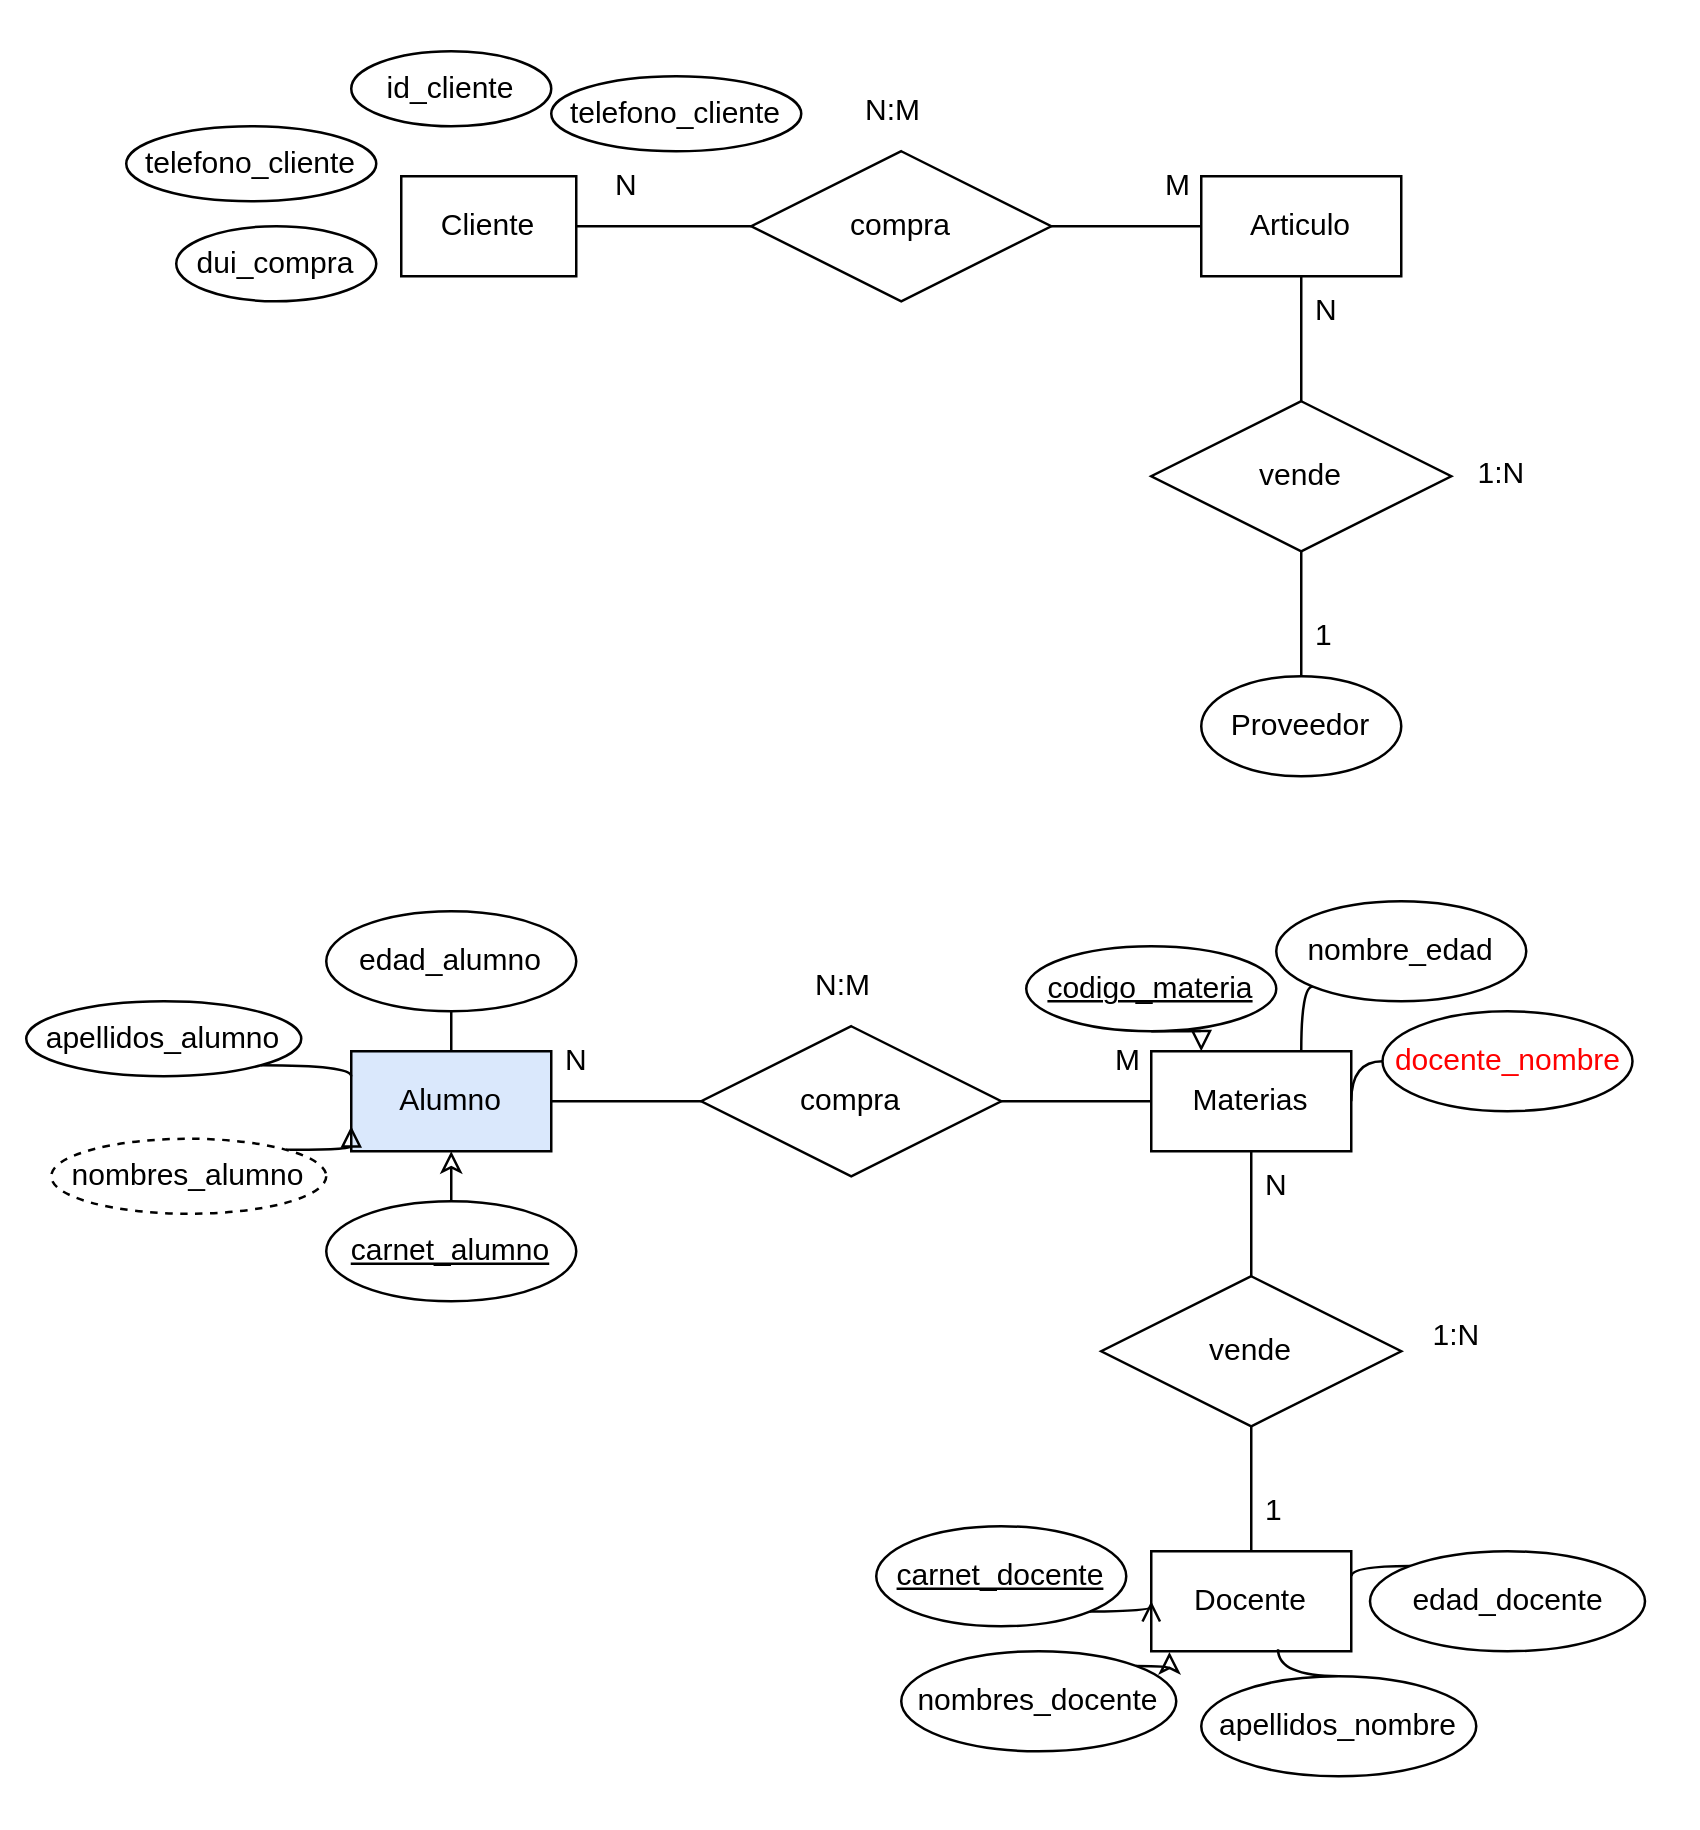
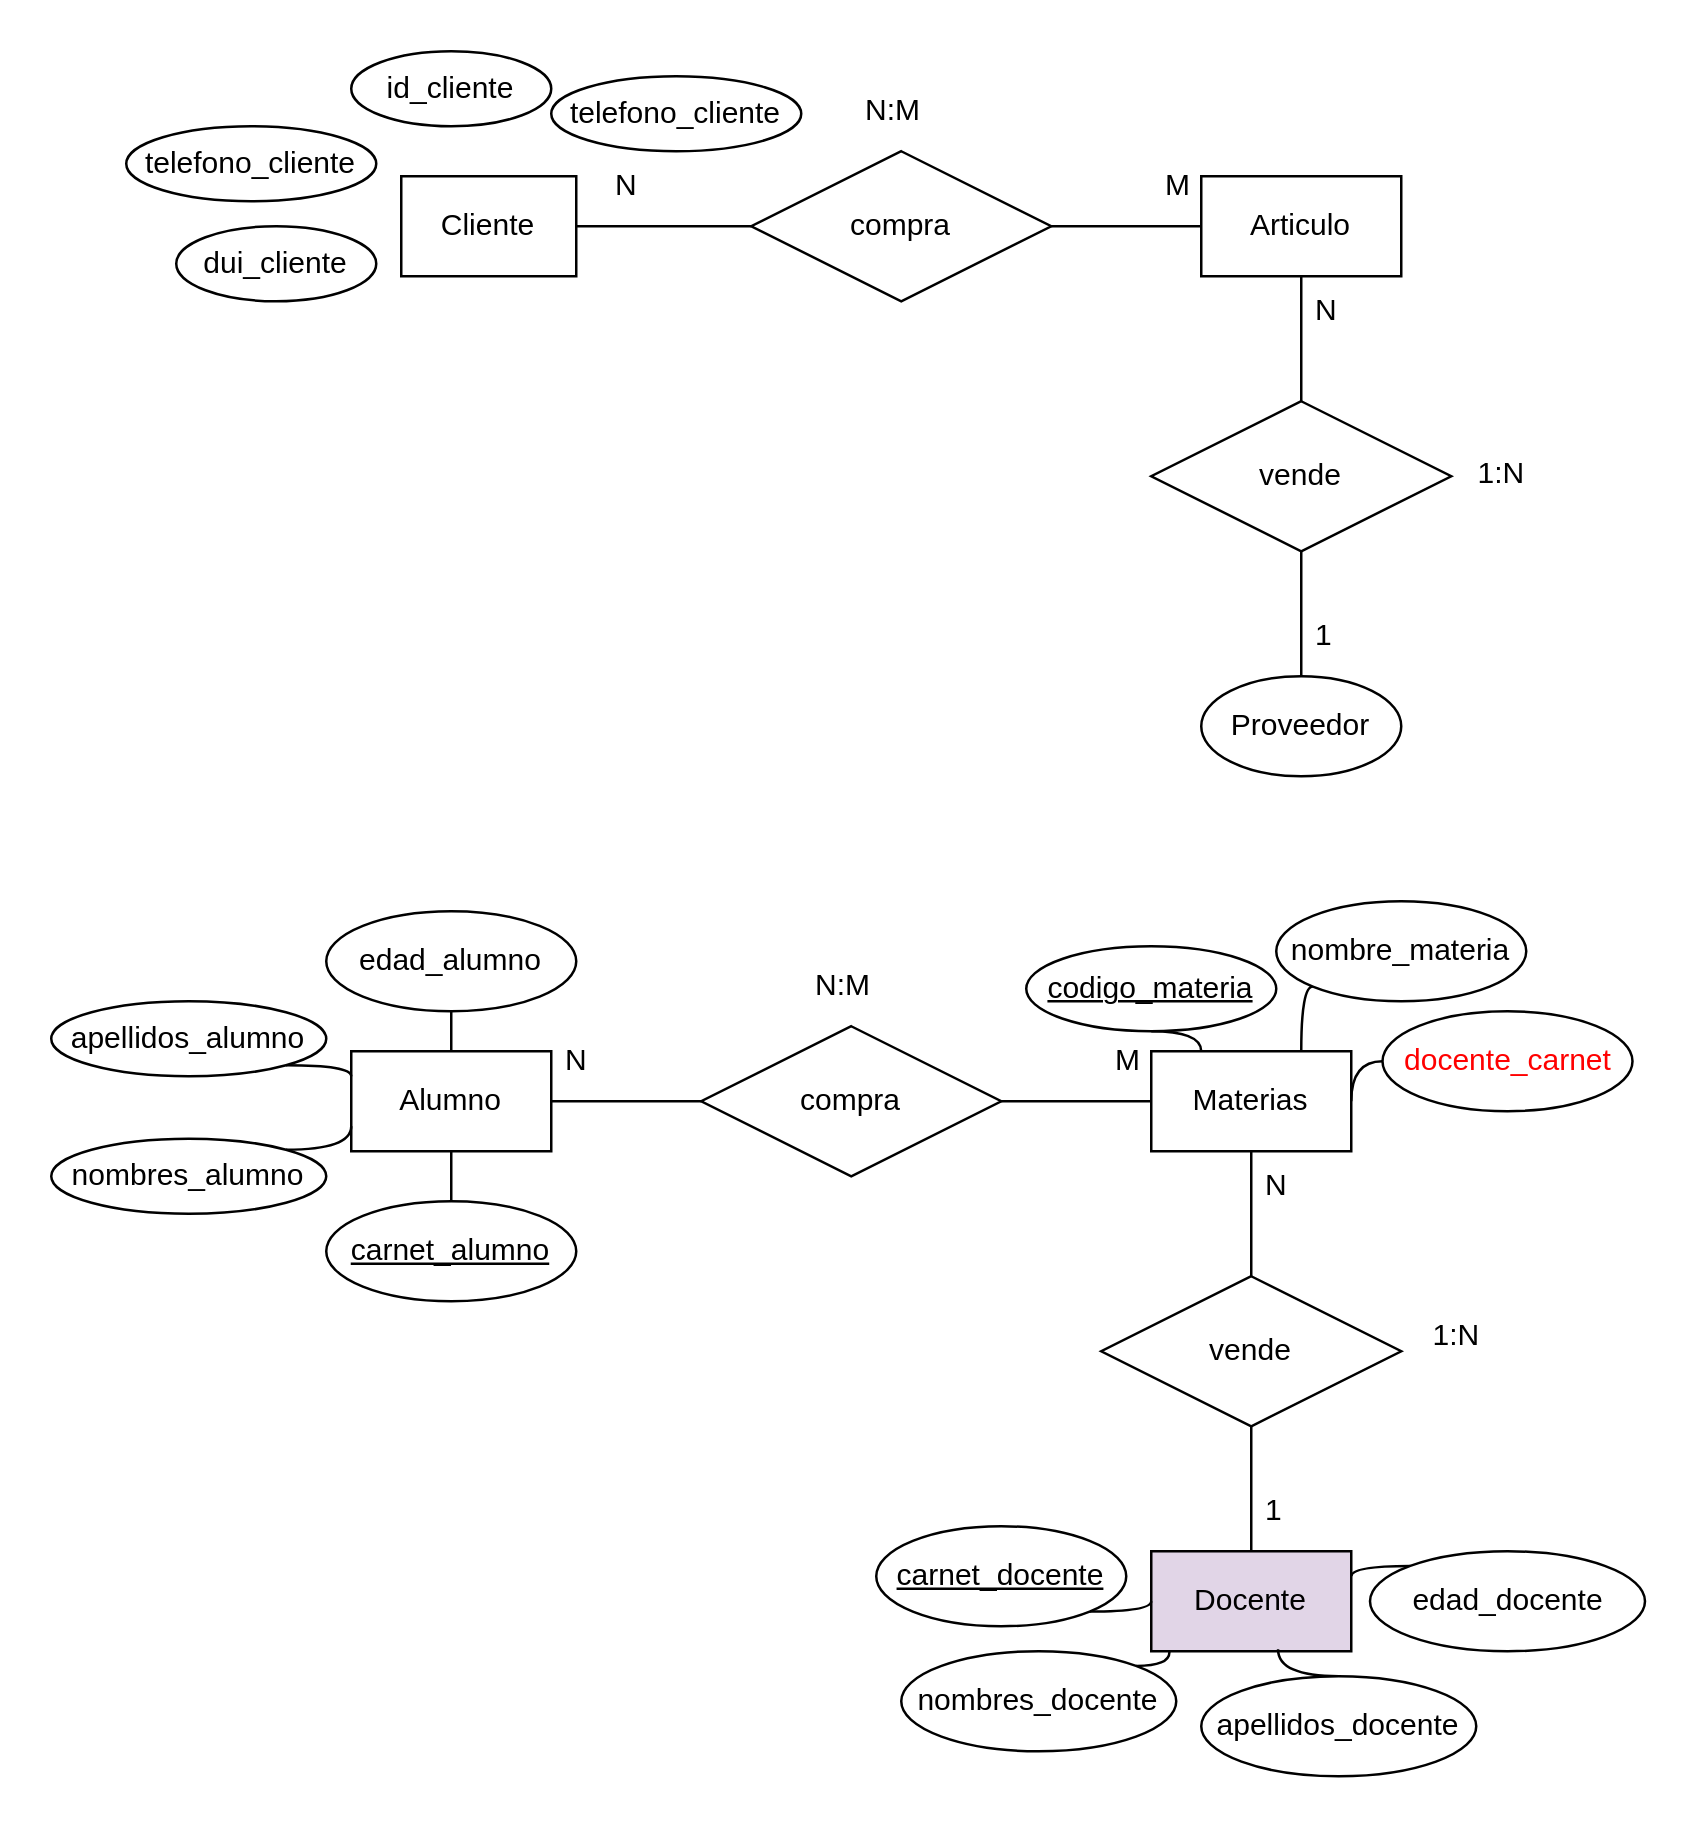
node "dui_compra": label "dui_compra" -> "dui_cliente"
node "nombre_edad": label "nombre_edad" -> "nombre_materia"
edge "codigo_materia" -> "Materias": arrowhead block -> none
node "apellidos_alumno": moved (164, 1039) -> (189, 1039)
node "docente_nombre": label "docente_nombre" -> "docente_carnet"
node "Alumno": fillcolor #dae8fc -> #ffffff
edge "nombres_alumno" -> "Alumno": arrowhead block -> none
edge "carnet_alumno" -> "Alumno": arrowhead classic -> none
node "nombres_alumno": style dashed -> solid
node "Docente": fillcolor #ffffff -> #e1d5e7
edge "carnet_docente" -> "Docente": arrowhead open -> none
edge "nombres_docente" -> "Docente": arrowhead classic -> none
node "apellidos_nombre": label "apellidos_nombre" -> "apellidos_docente"
